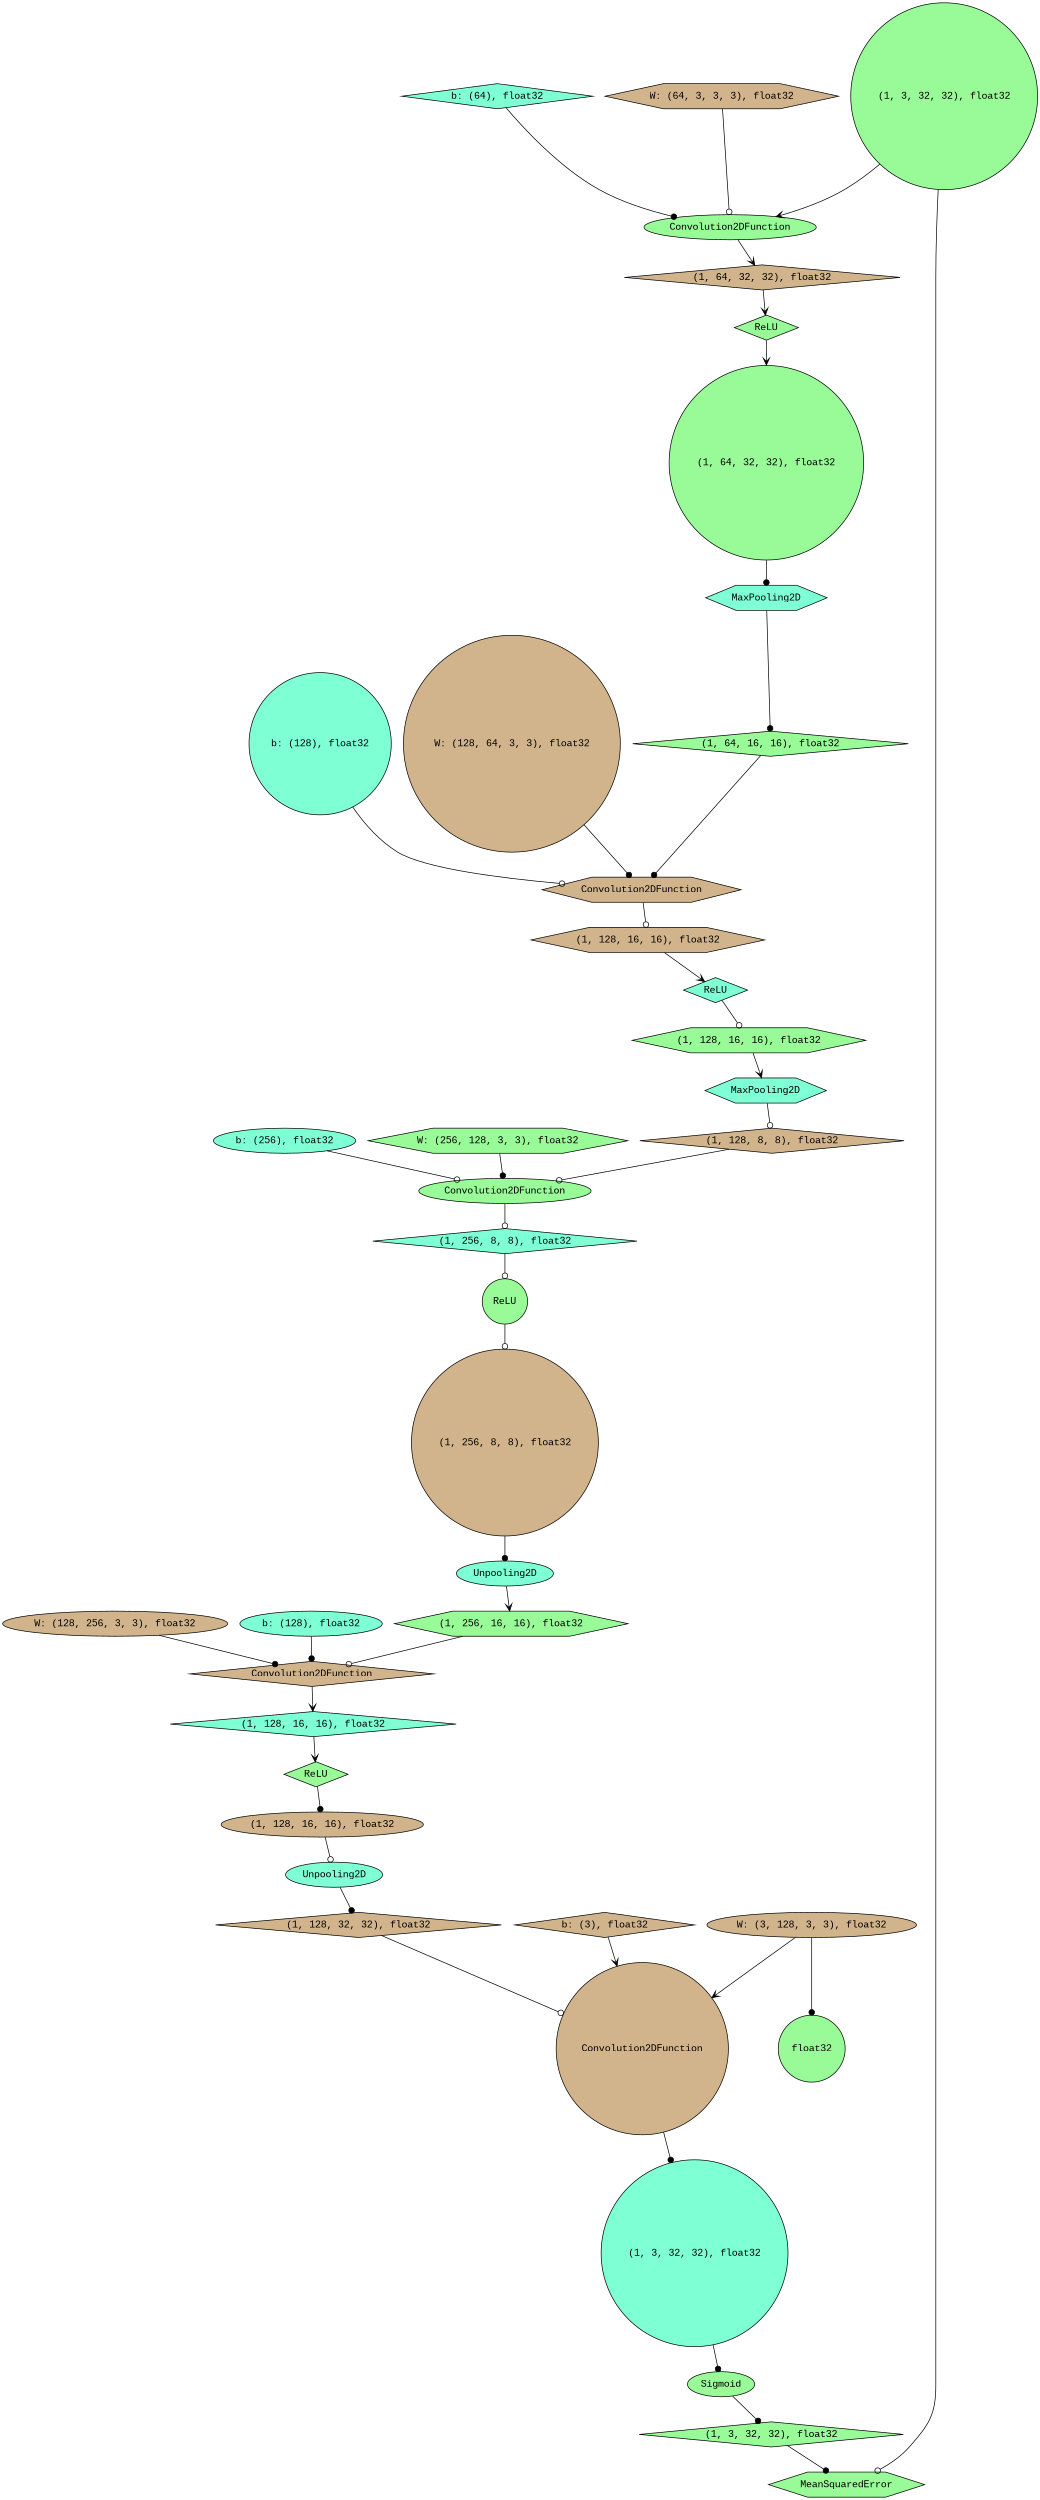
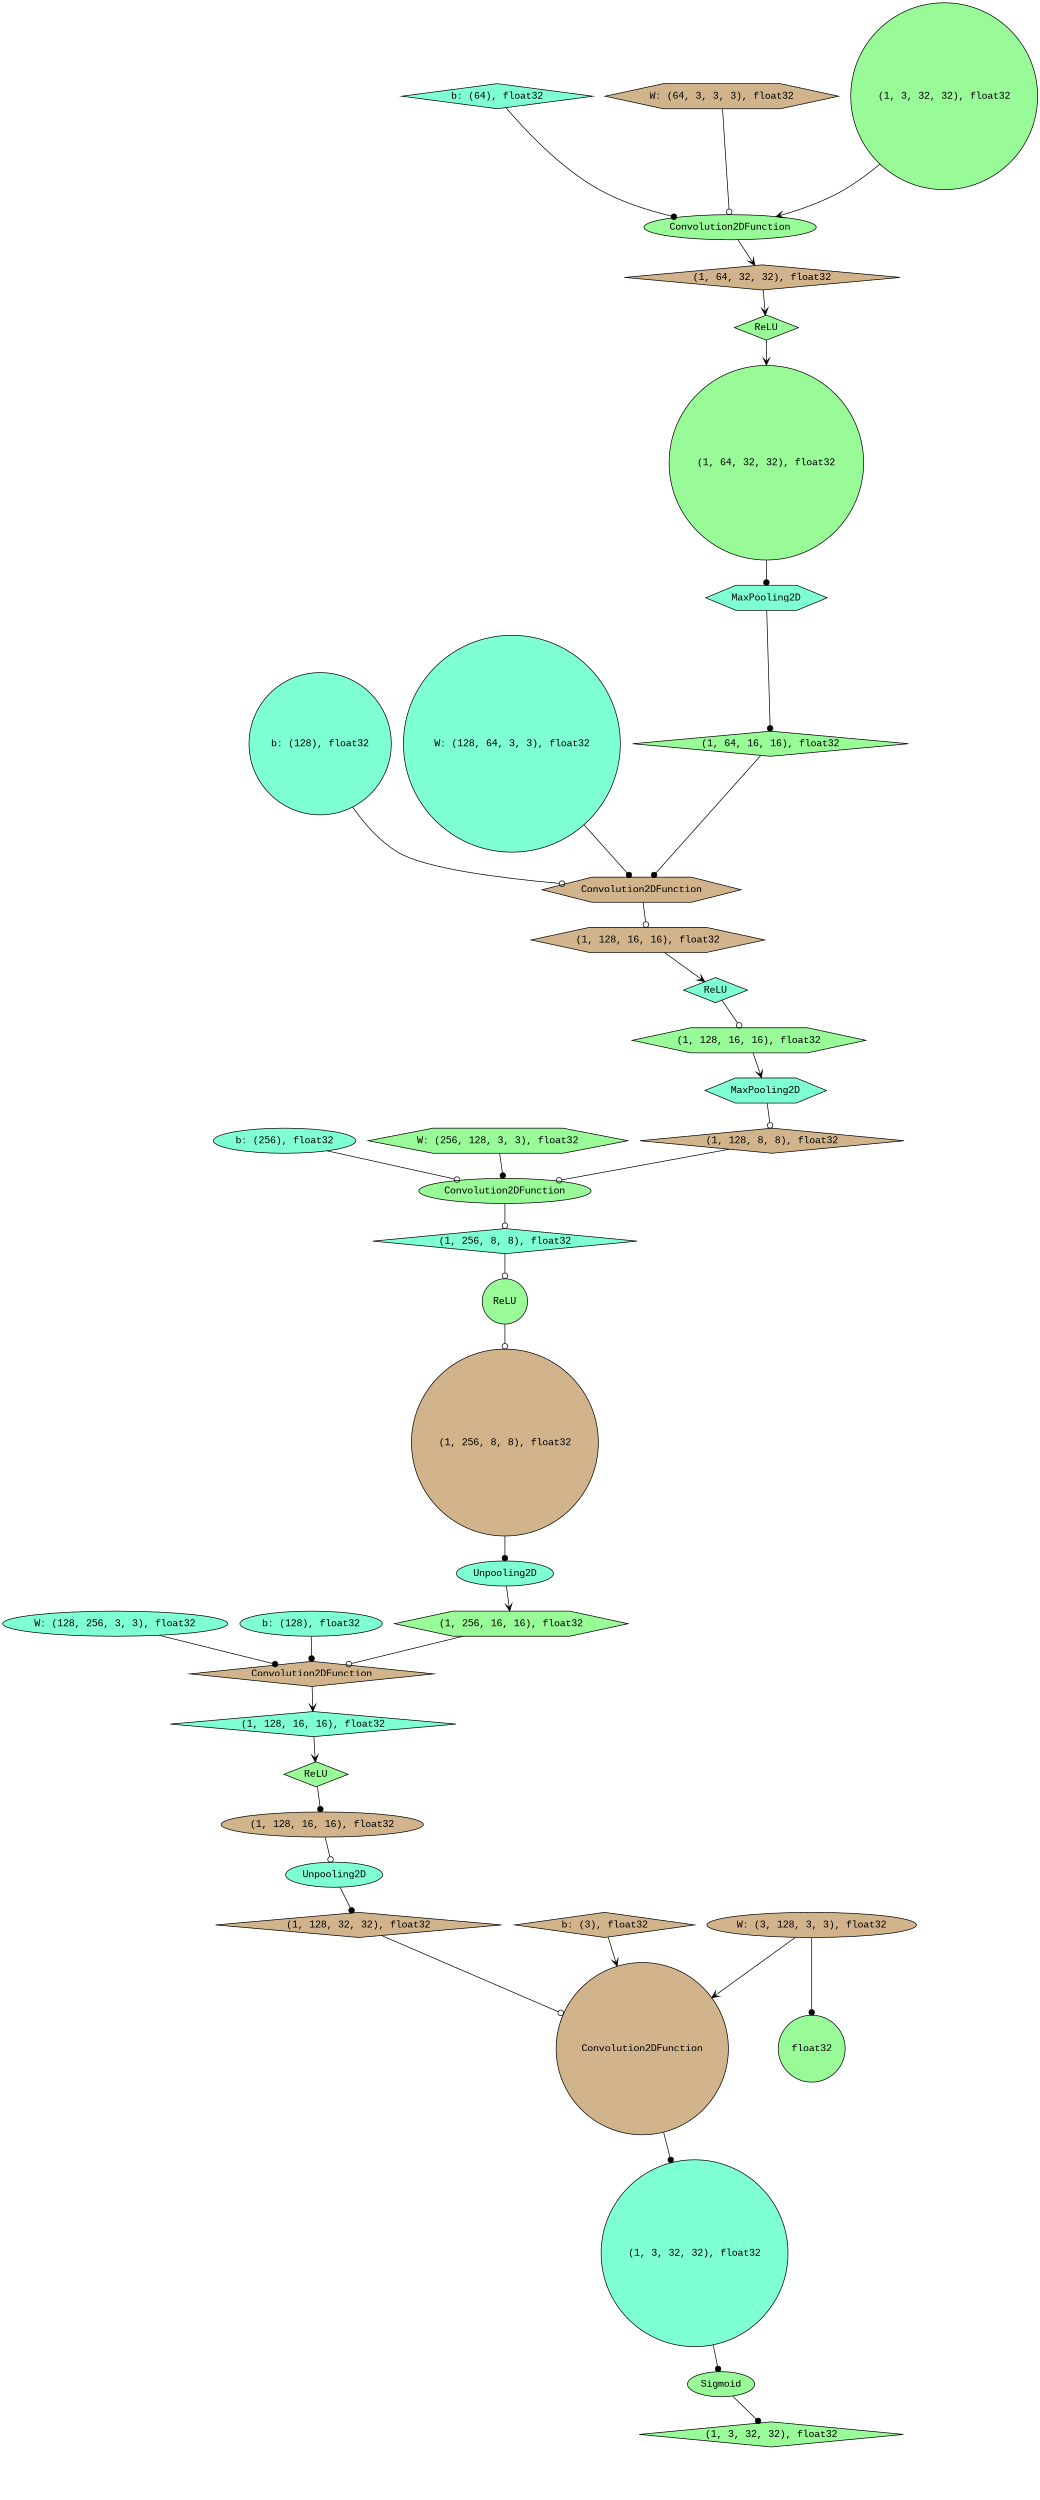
node "W: (128, 64, 3, 3), float32": fillcolor tan -> aquamarine
node "W: (128, 256, 3, 3), float32": fillcolor tan -> aquamarine
node "MeanSquaredError": removed
